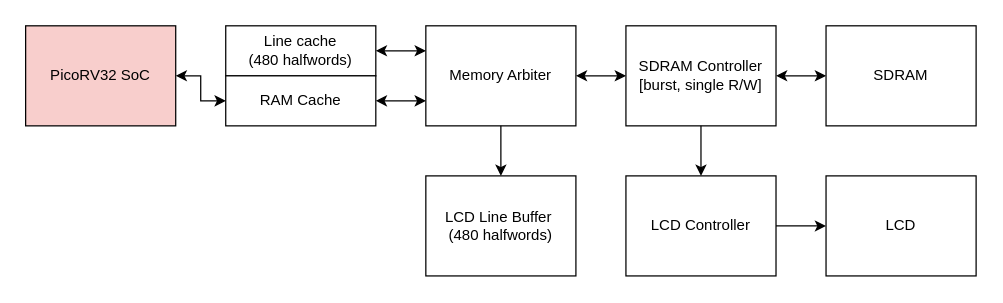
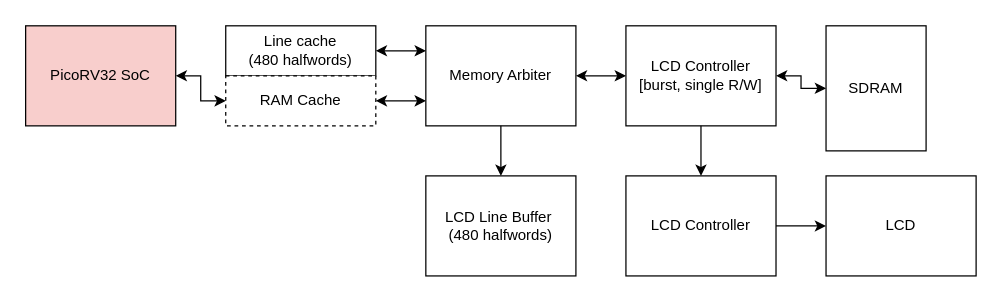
node "SDRAM Controller [burst, single R/W]": label "SDRAM Controller [burst, single R/W]" -> "LCD Controller [burst, single R/W]"
node "SDRAM": size 150x100 -> 100x125
node "RAM Cache": style solid -> dashed
